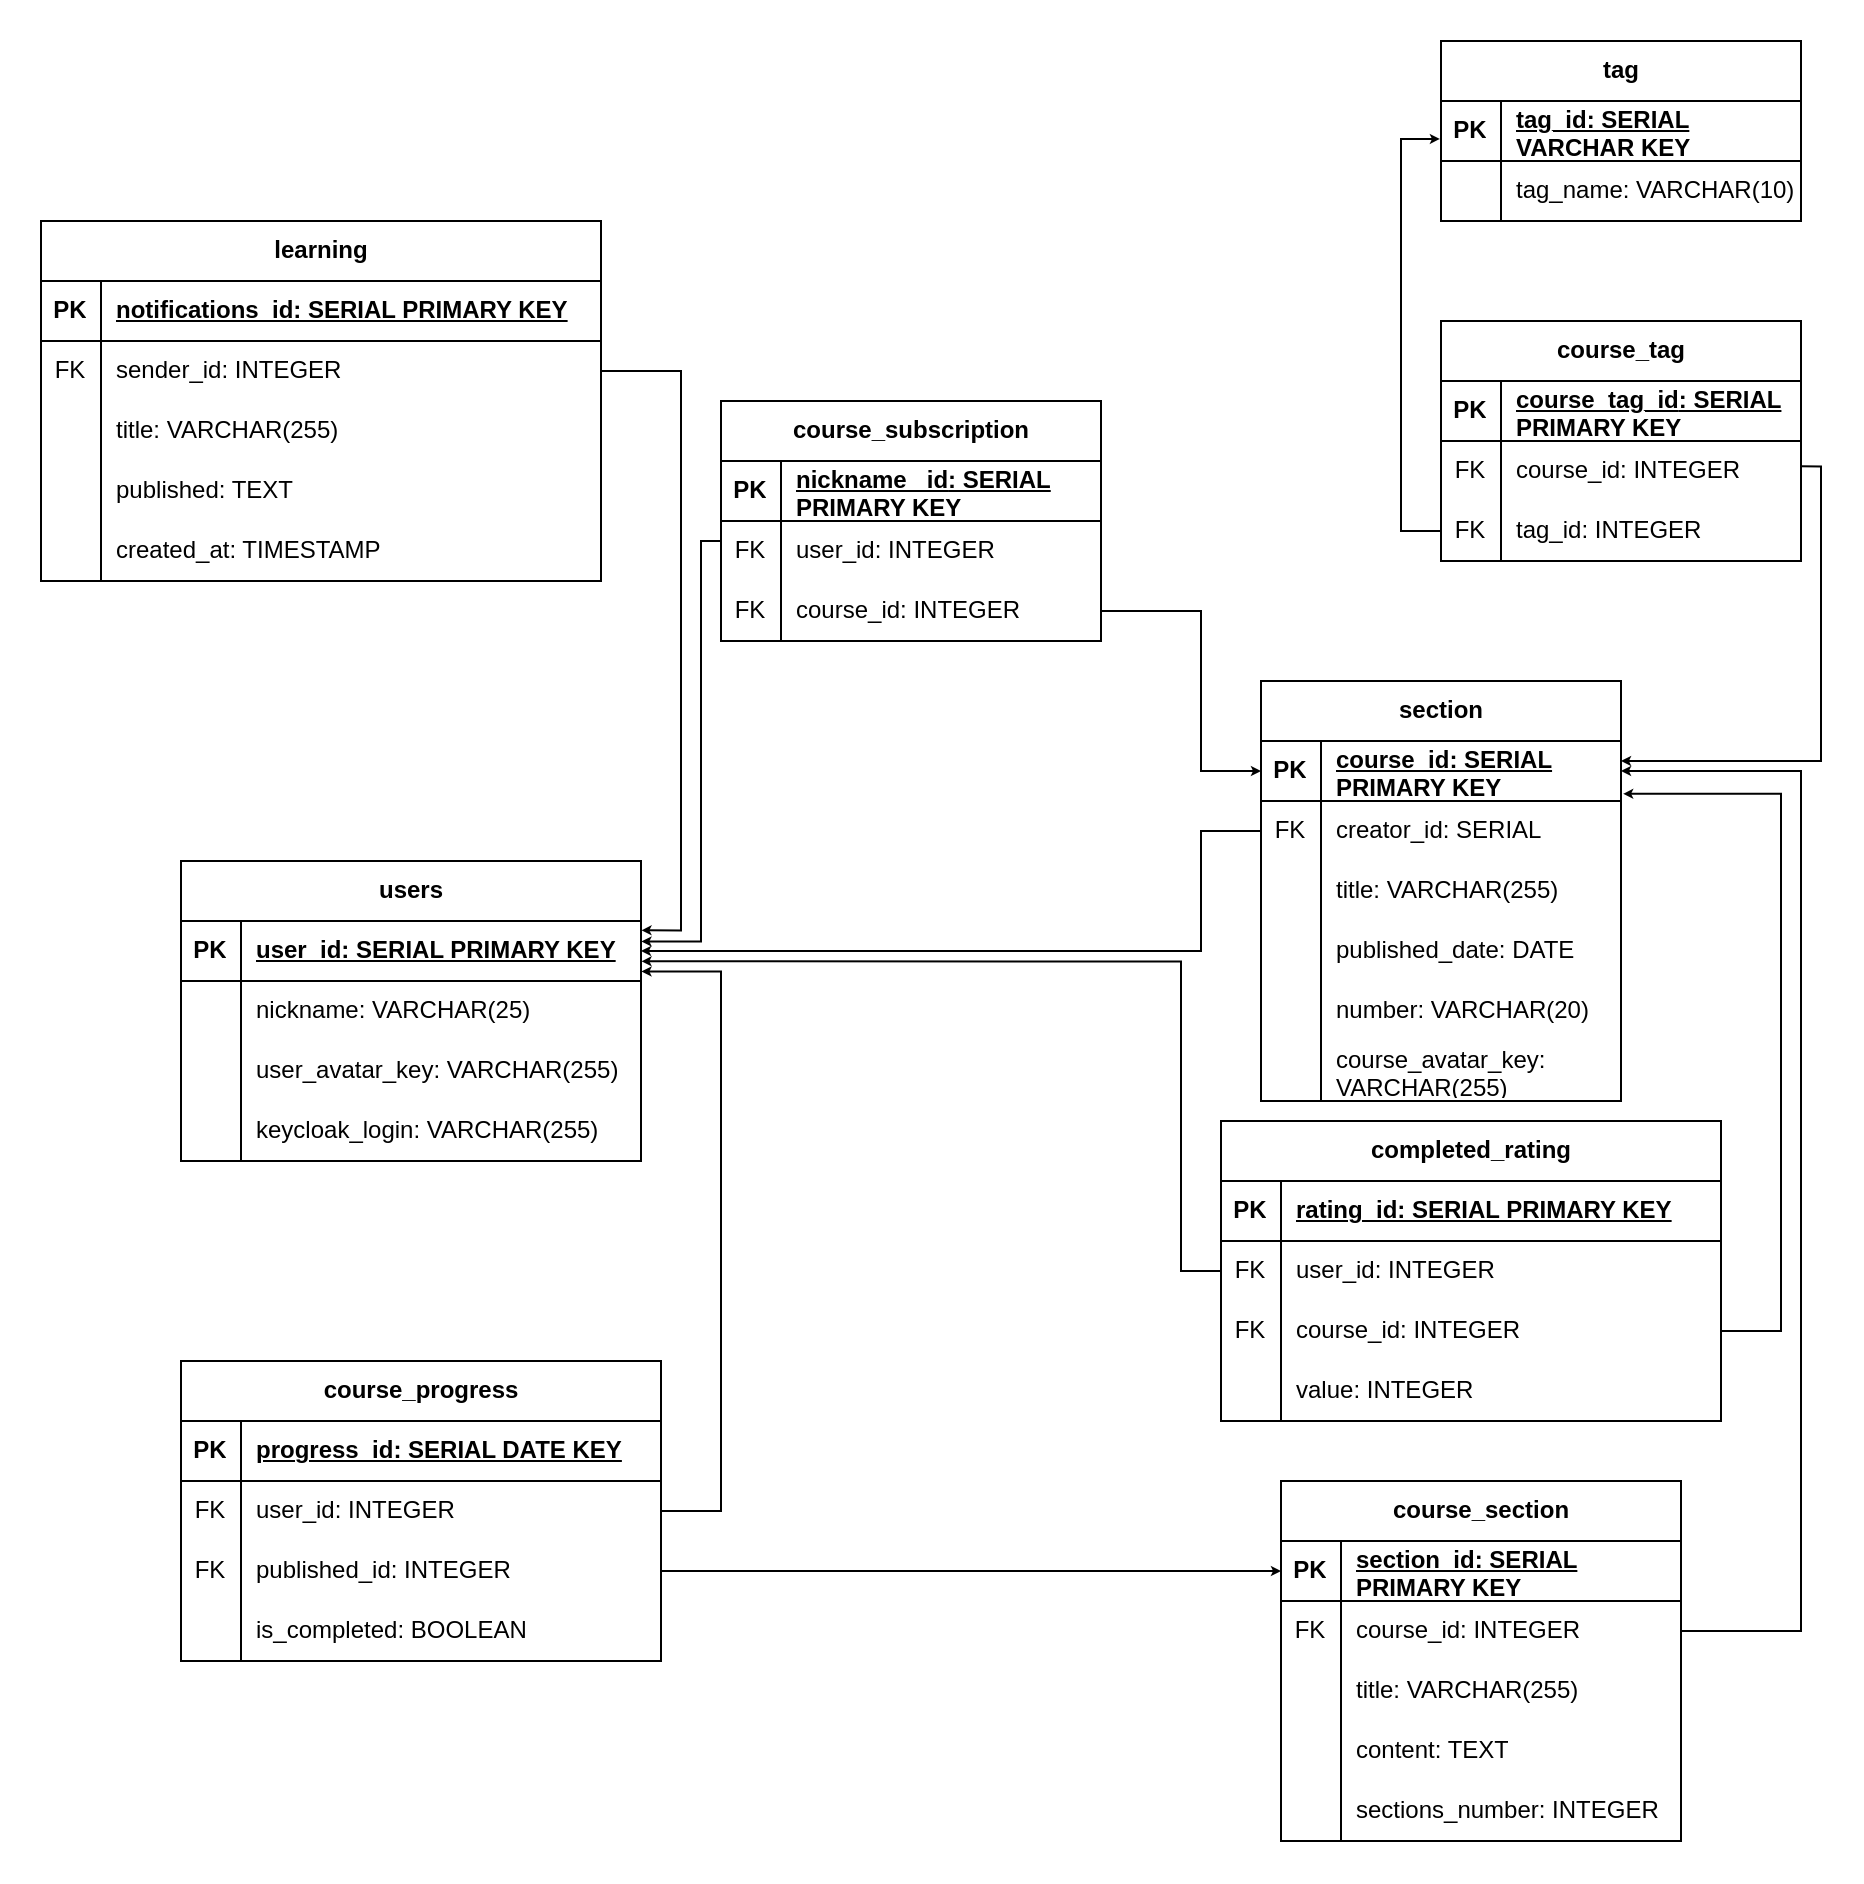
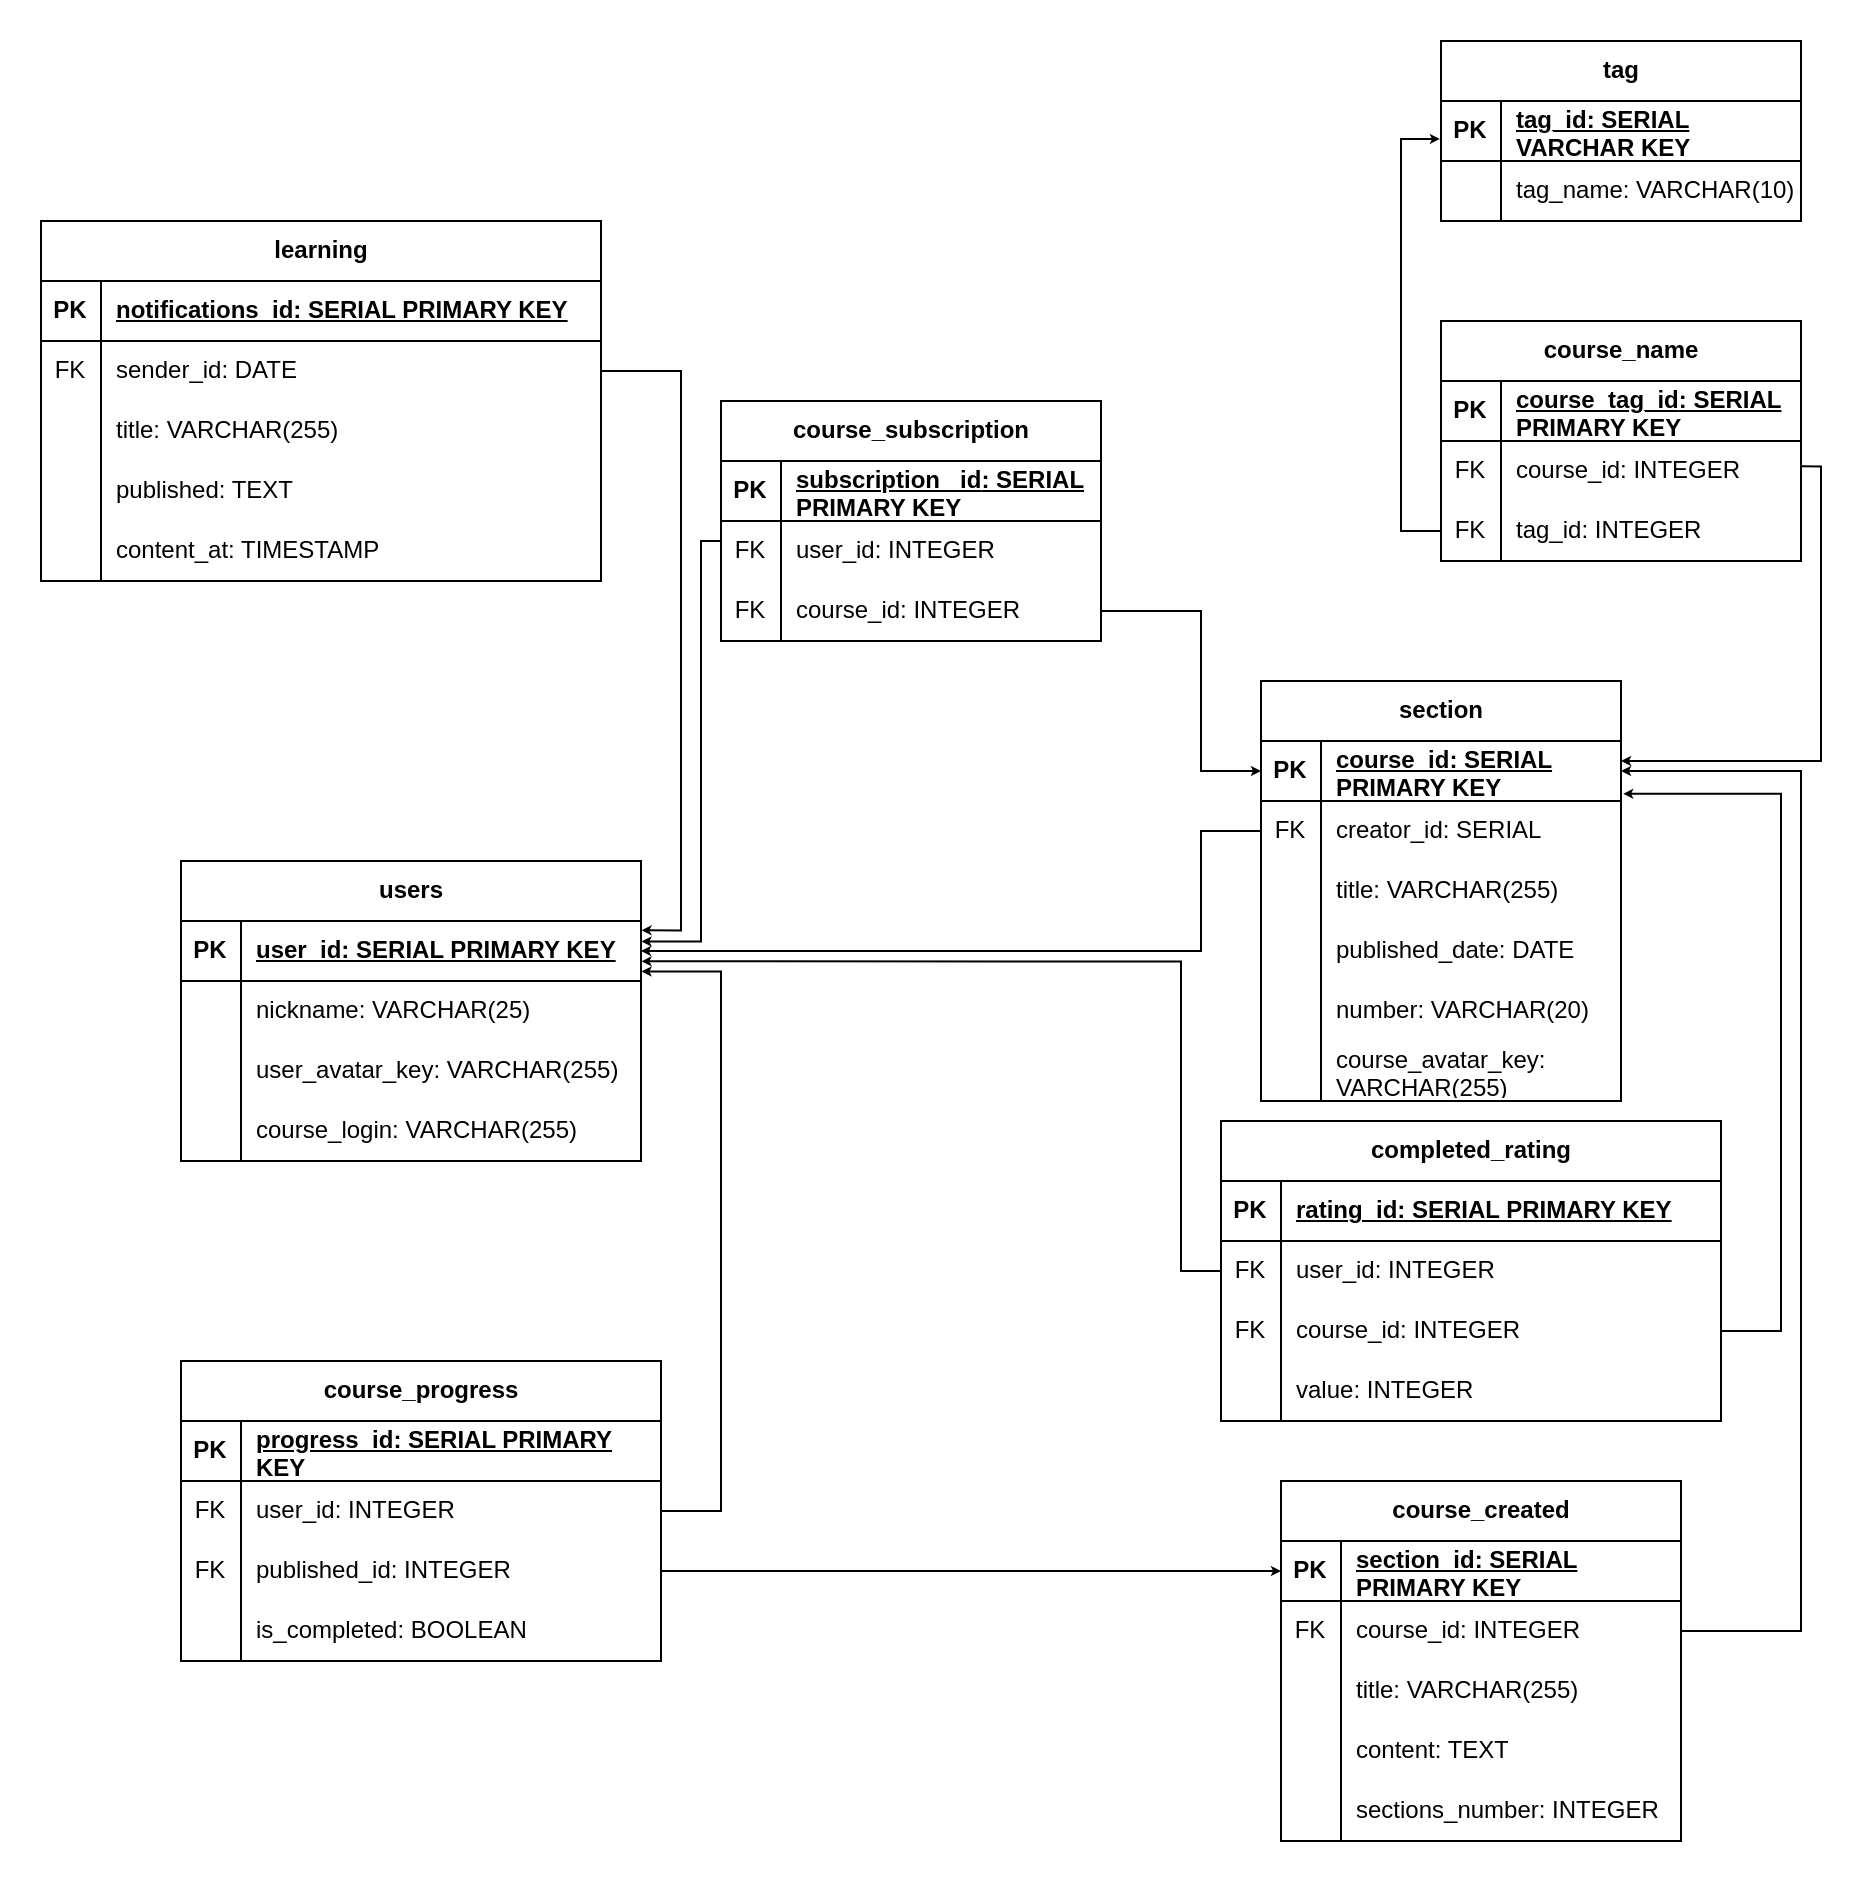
node "course_tag": label "course_tag" -> "course_name"
node "sender_id: INTEGER": label "sender_id: INTEGER" -> "sender_id: DATE"
node "nickname _id: SERIAL PRIMARY KEY": label "nickname _id: SERIAL PRIMARY KEY" -> "subscription _id: SERIAL PRIMARY KEY"
node "created_at: TIMESTAMP": label "created_at: TIMESTAMP" -> "content_at: TIMESTAMP"
node "keycloak_login: VARCHAR(255)": label "keycloak_login: VARCHAR(255)" -> "course_login: VARCHAR(255)"
node "progress_id: SERIAL DATE KEY": label "progress_id: SERIAL DATE KEY" -> "progress_id: SERIAL PRIMARY KEY"
node "course_section": label "course_section" -> "course_created"
